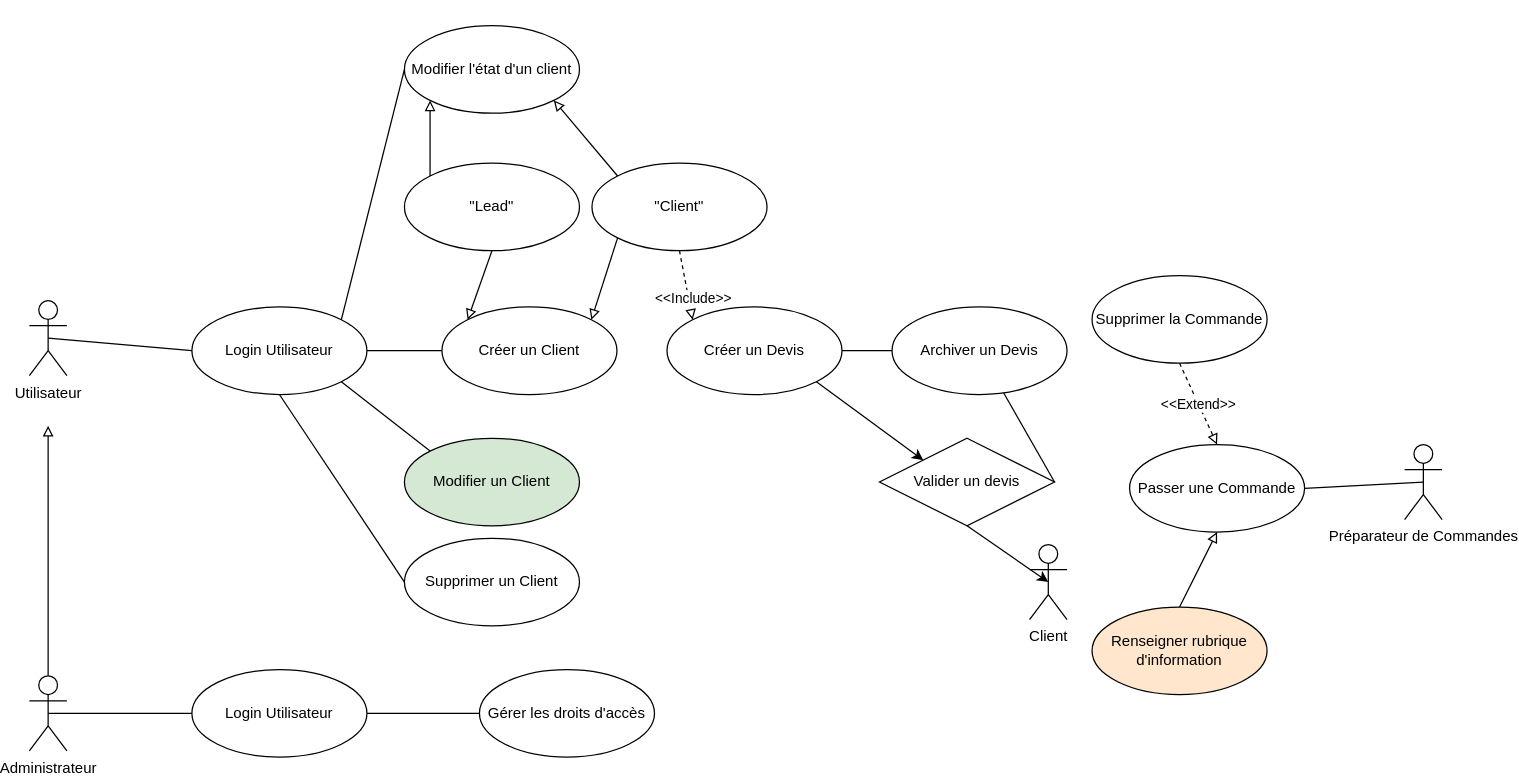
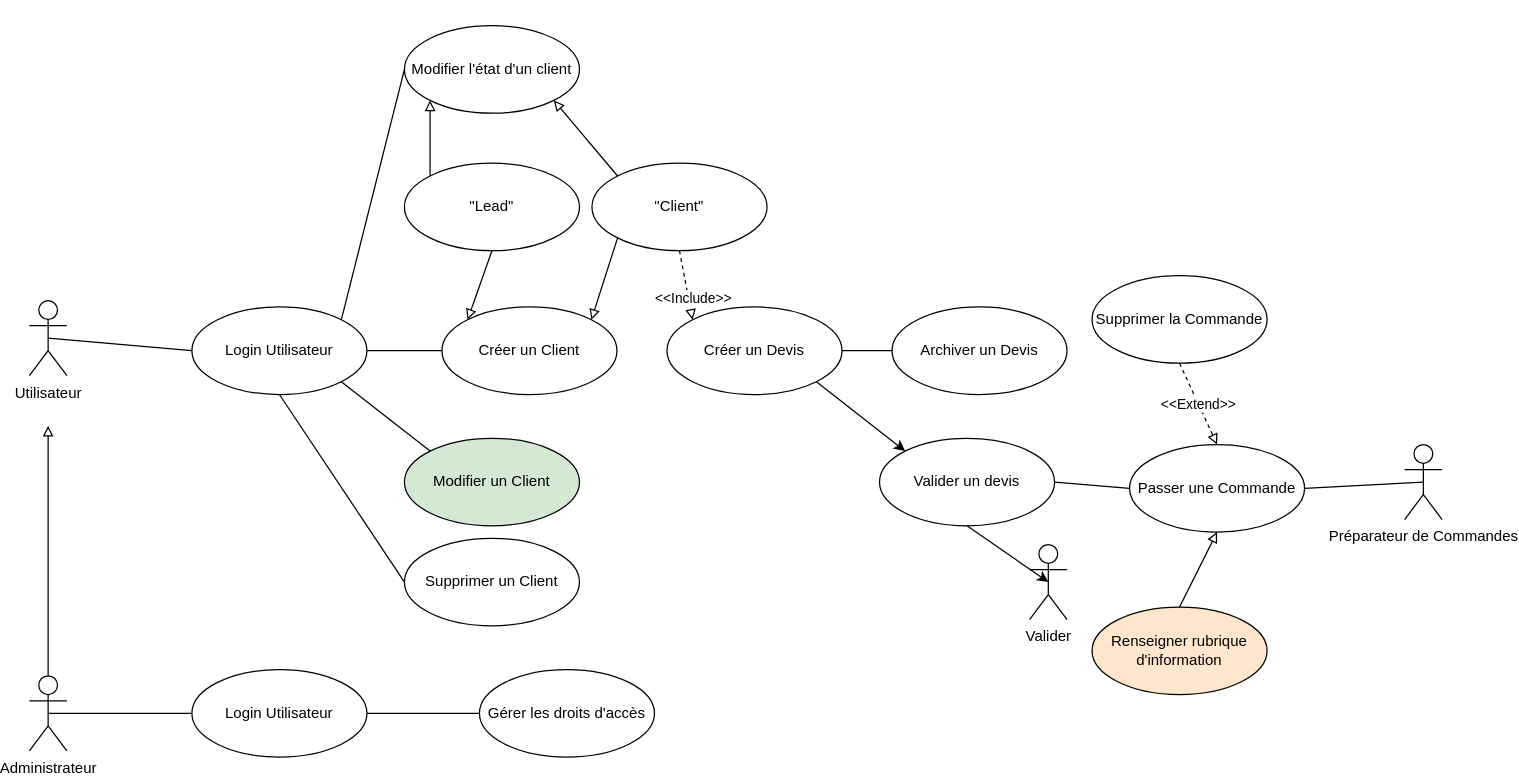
edge "Archiver un Devis" -- "Valider un devis": now "Passer une Commande" -- "Valider un devis"
node "Valider un devis": shape diamond -> ellipse
node "Client": label "Client" -> "Valider"
